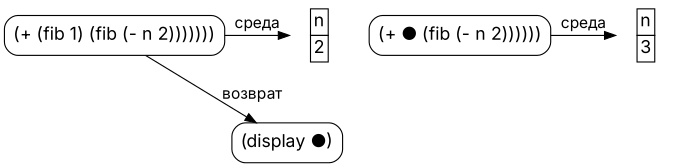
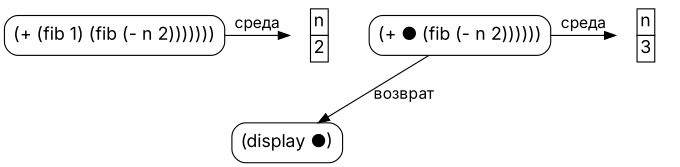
edge "(+ (fib 1) (fib (- n 2)))))))" -> "(display ●)": now "(+ ● (fib (- n 2))))))" -> "(display ●)"
